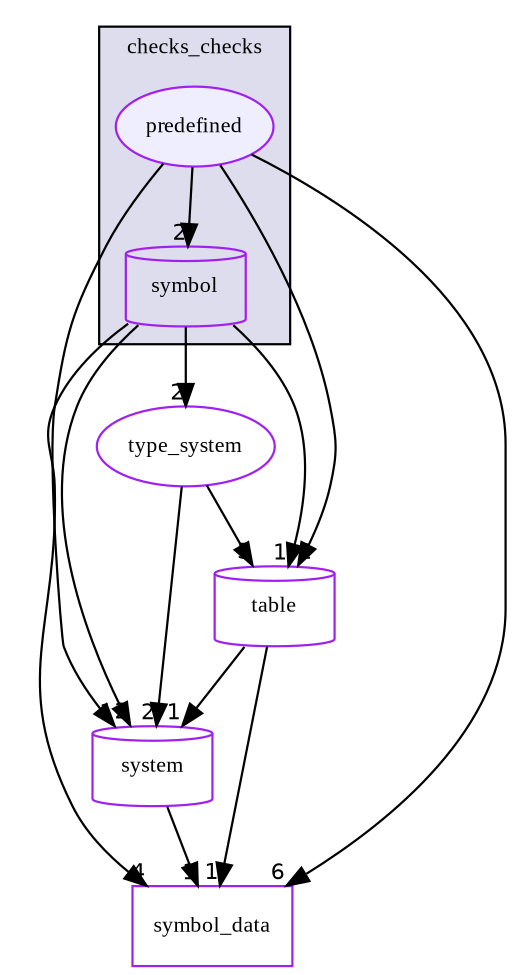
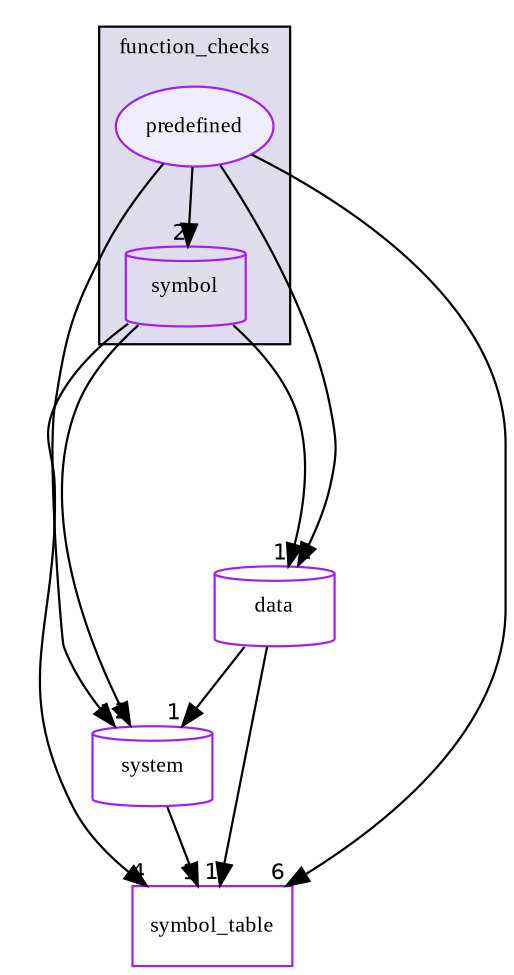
cluster "checks_checks": label "checks_checks" -> "function_checks"
node "type_system": removed
node "table": label "table" -> "data"
node "symbol_data": label "symbol_data" -> "symbol_table"
